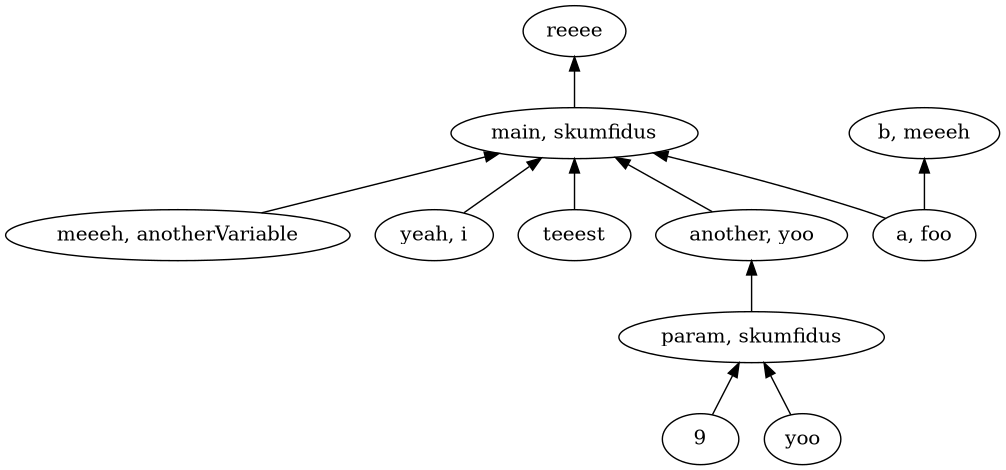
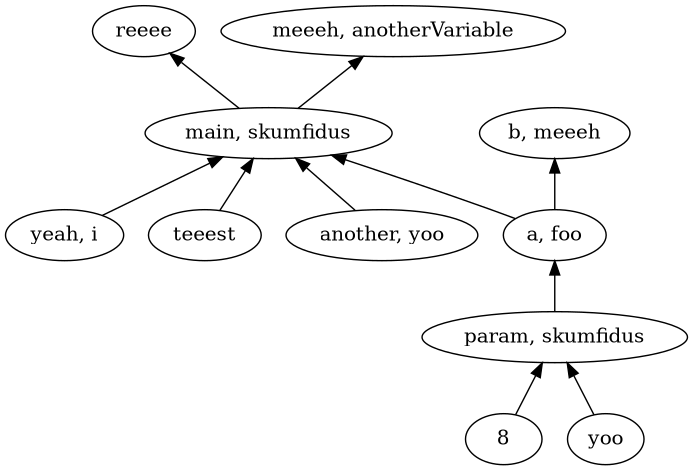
edge "meeeh, anotherVariable" -> "main, skumfidus": reversed
edge "param, skumfidus" -> "another, yoo": now "param, skumfidus" -> "a, foo"
node "9": label "9" -> "8"
